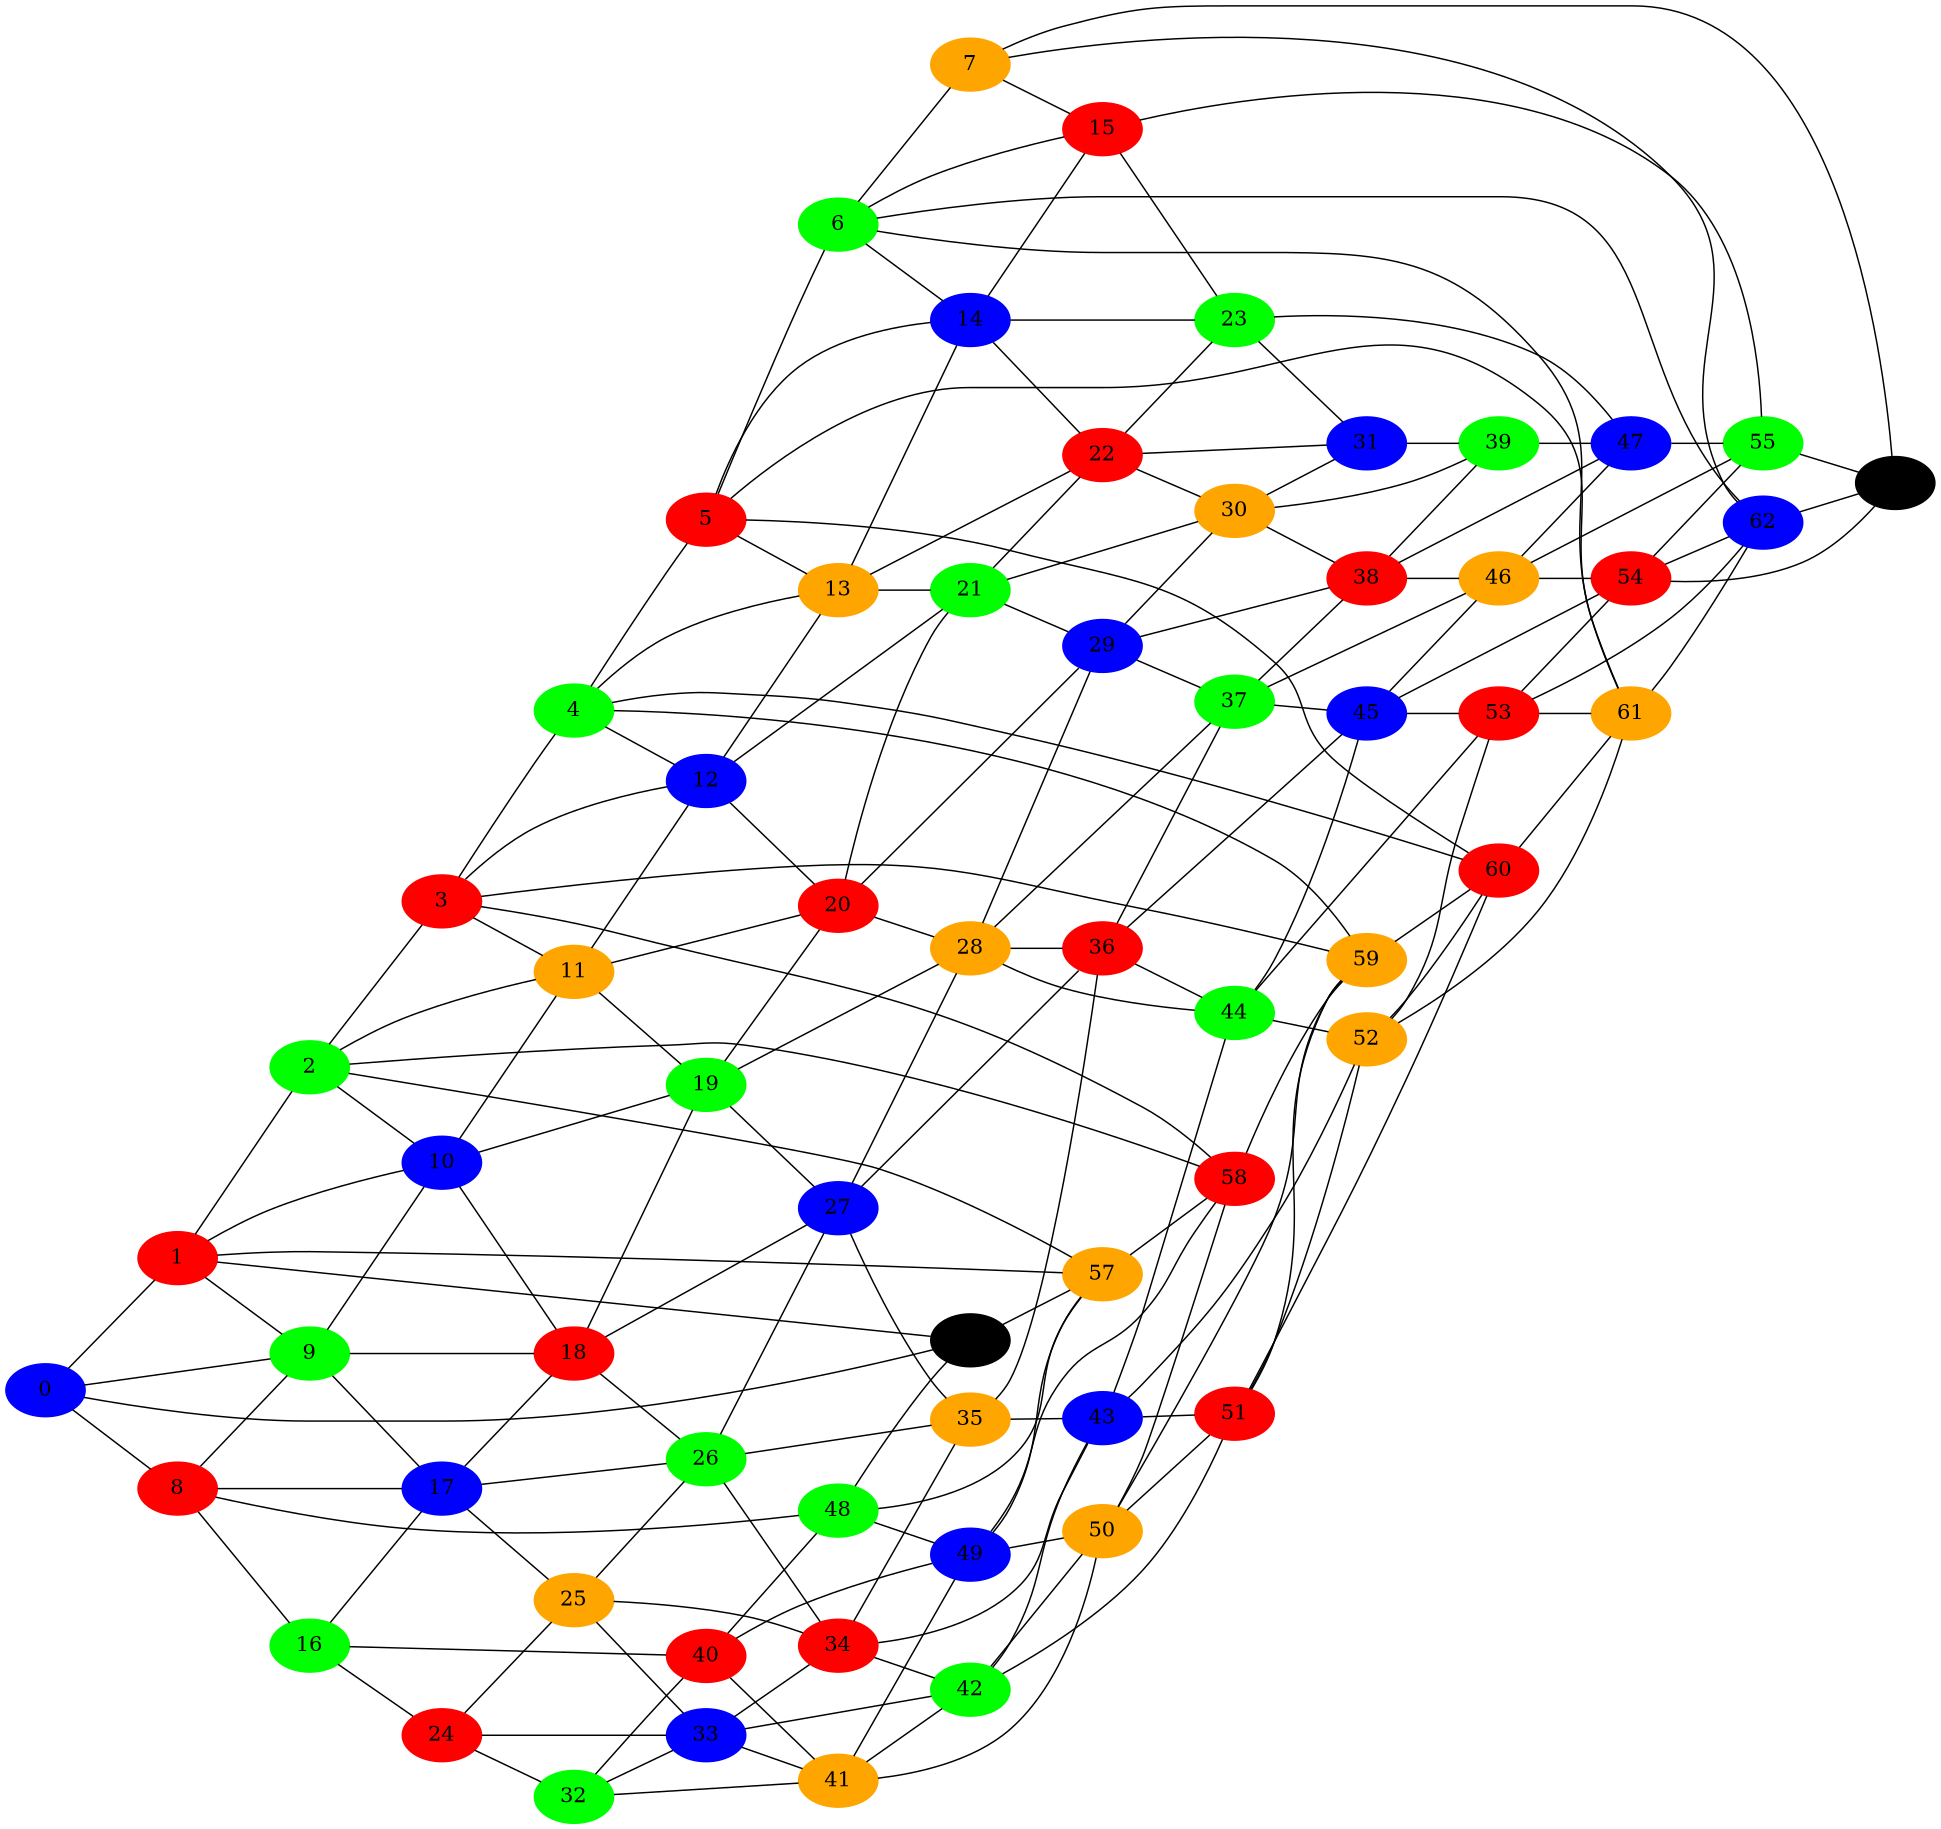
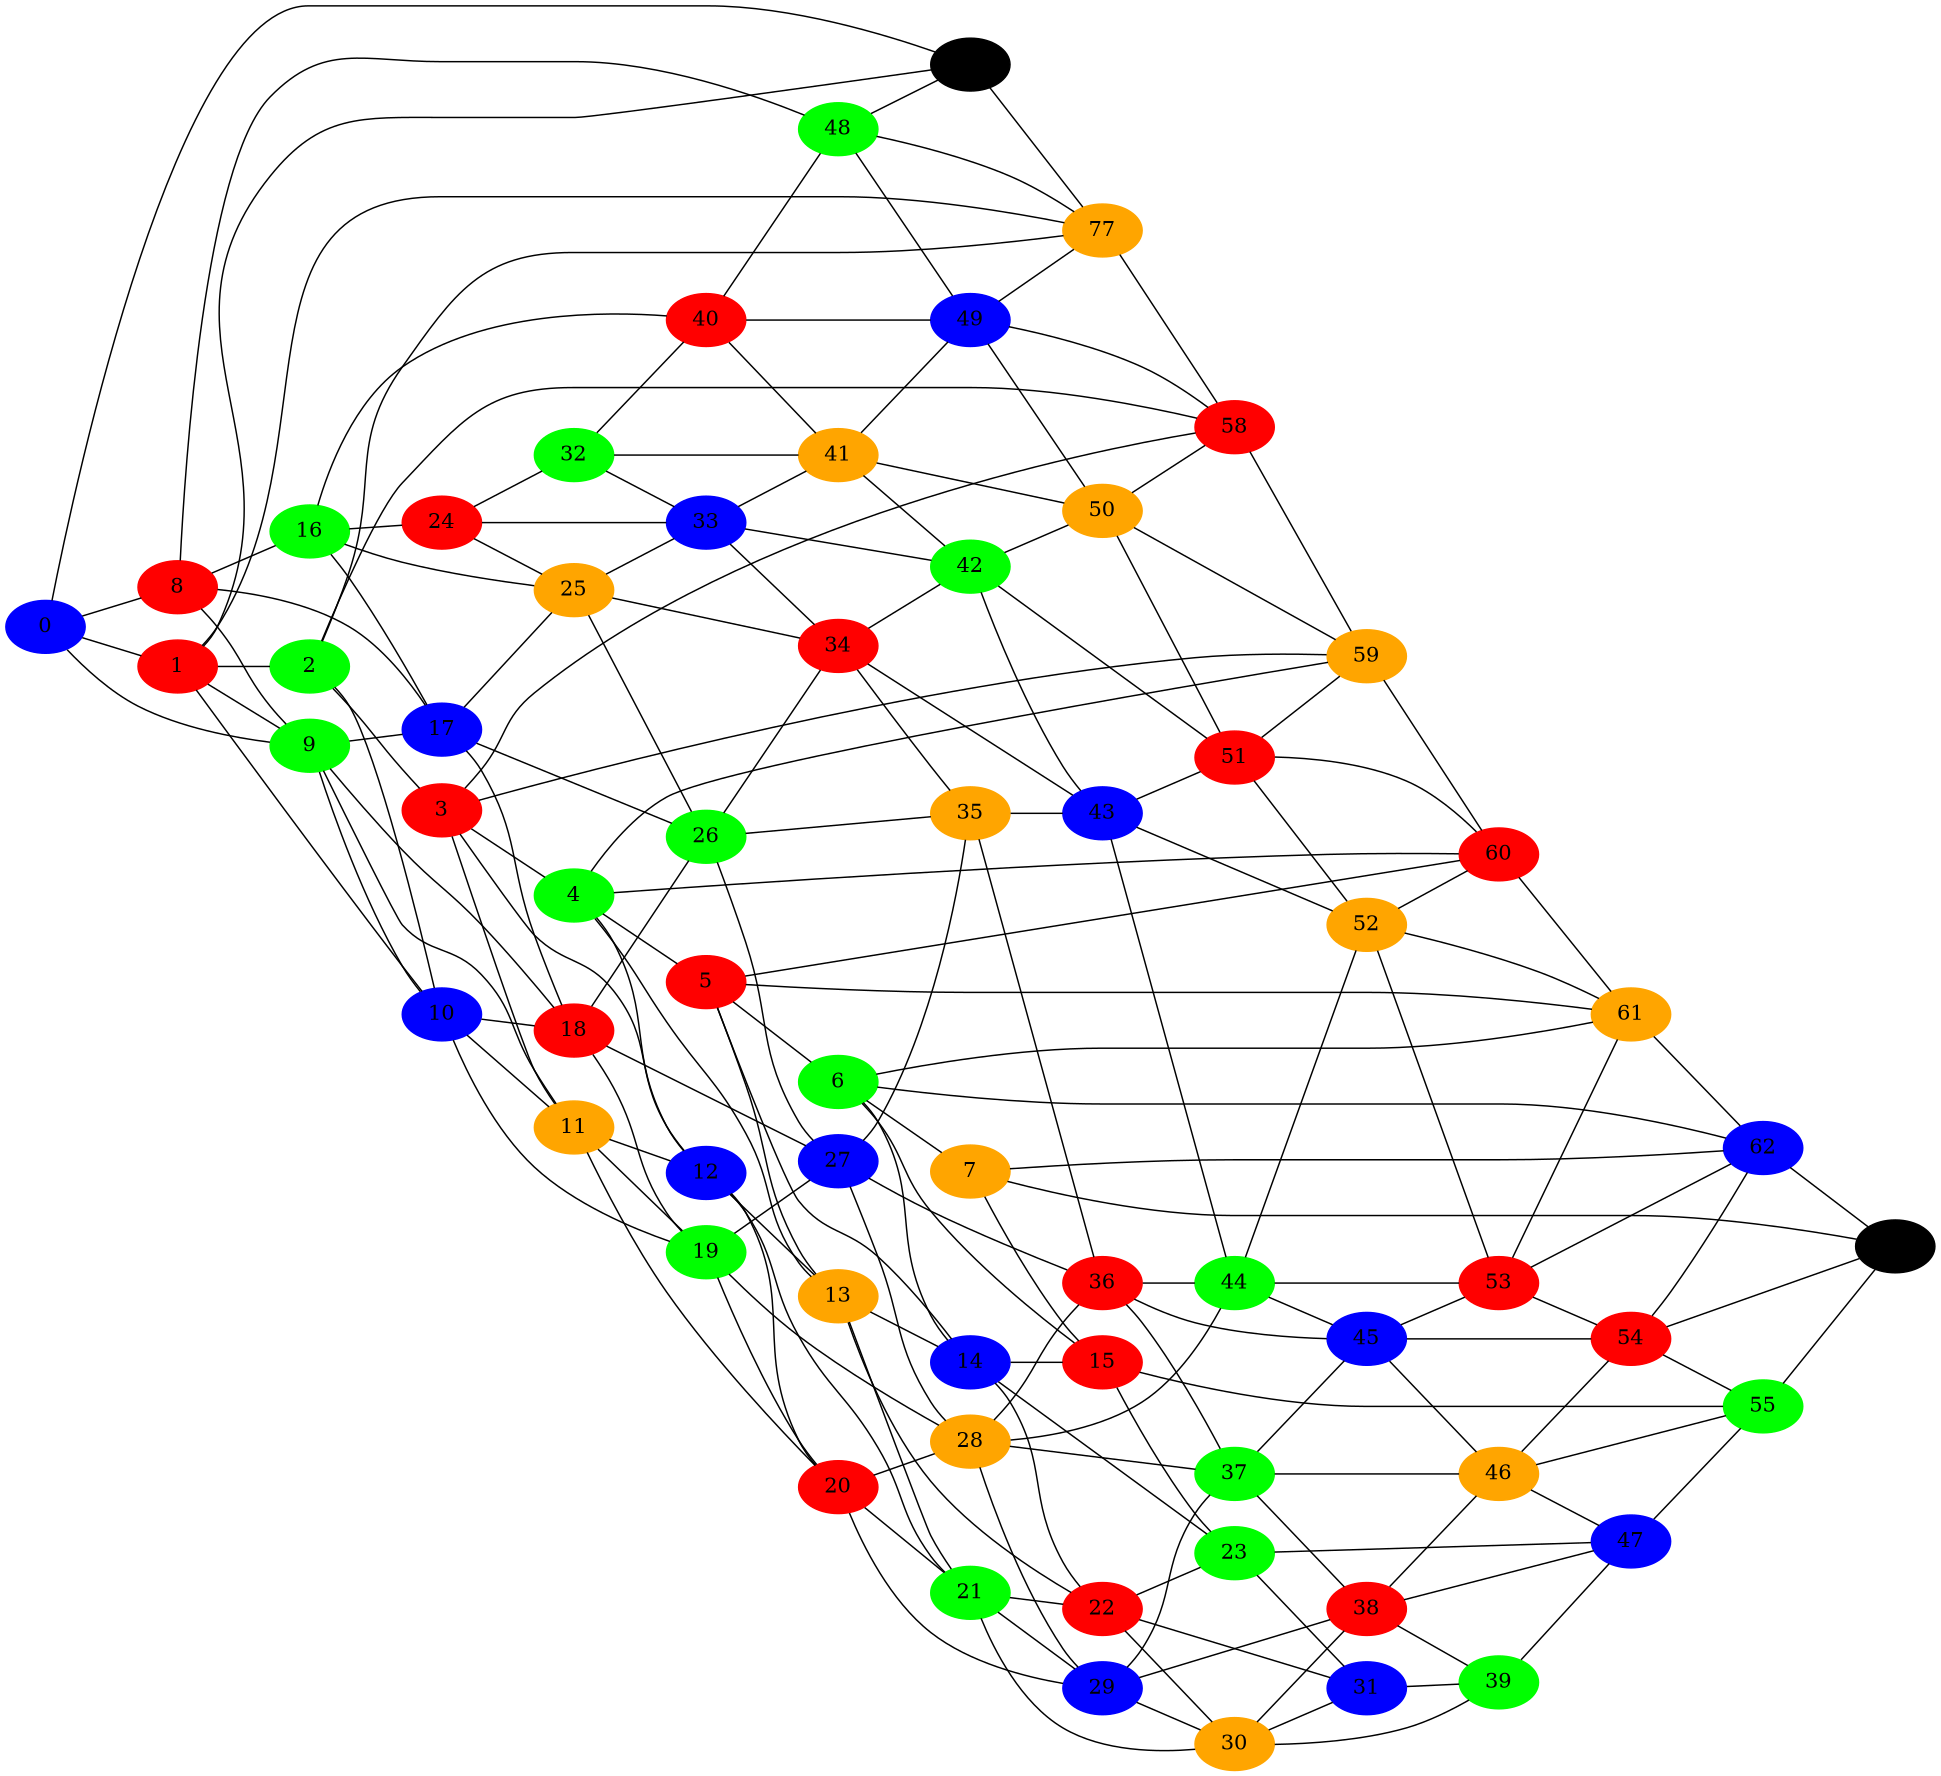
edge "16" -- "25": added
edge "11" -- "2": now "11" -- "9"
node "57": label "57" -> "77"
